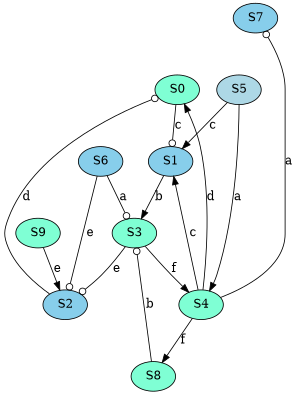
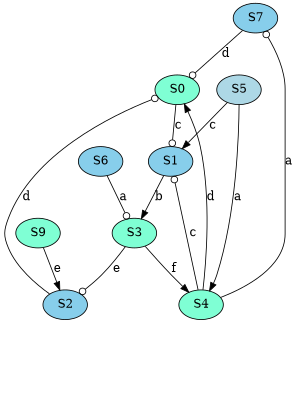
edge "S7" -> "S0": added, label "d"
edge "S6" -> "S2": removed, label "e"
edge "S4" -> "S1": arrowhead normal -> odot
node "S8": removed
